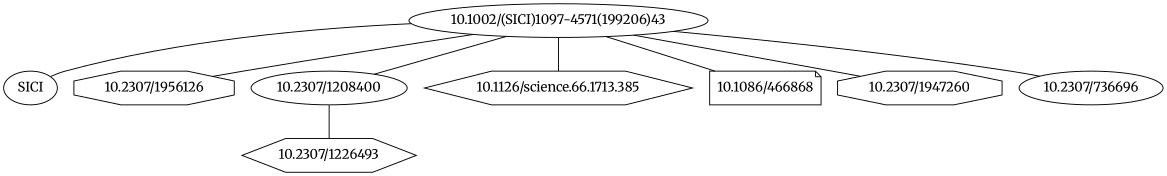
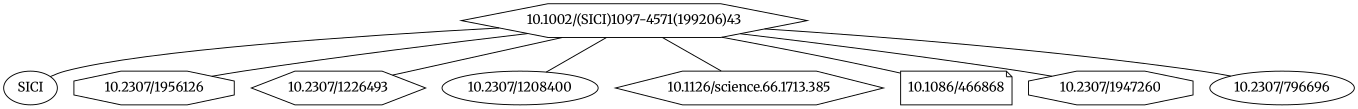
node "10.1002/(SICI)1097-4571(199206)43": shape ellipse -> hexagon
node "10.2307/736696": label "10.2307/736696" -> "10.2307/796696"
edge "10.2307/1208400" -- "10.2307/1226493": now "10.1002/(SICI)1097-4571(199206)43" -- "10.2307/1226493"
